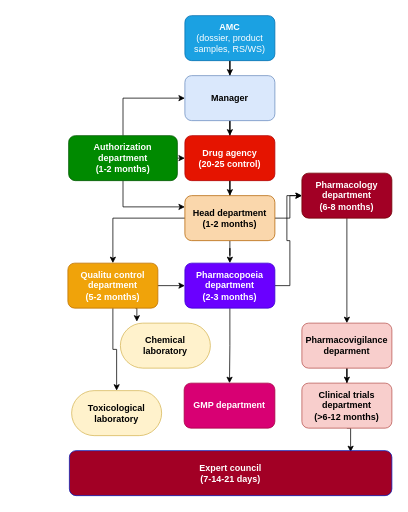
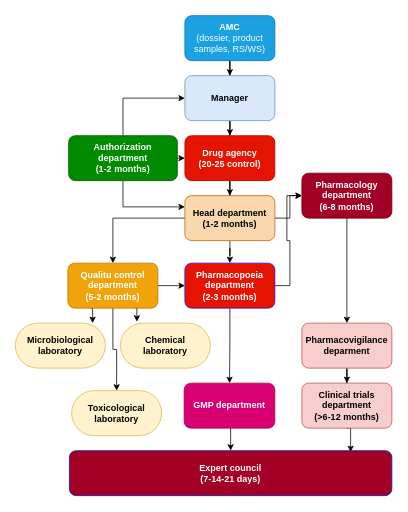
node "Pharmacopoeia department (2-3 months)": fillcolor #6a00ff -> #e51400
edge "Qualitu control department (5-2 months)" -> "Microbiological laboratory": added
node "Microbiological laboratory": added
edge "GMP department" -> "Expert council (7-14-21 days)": added
